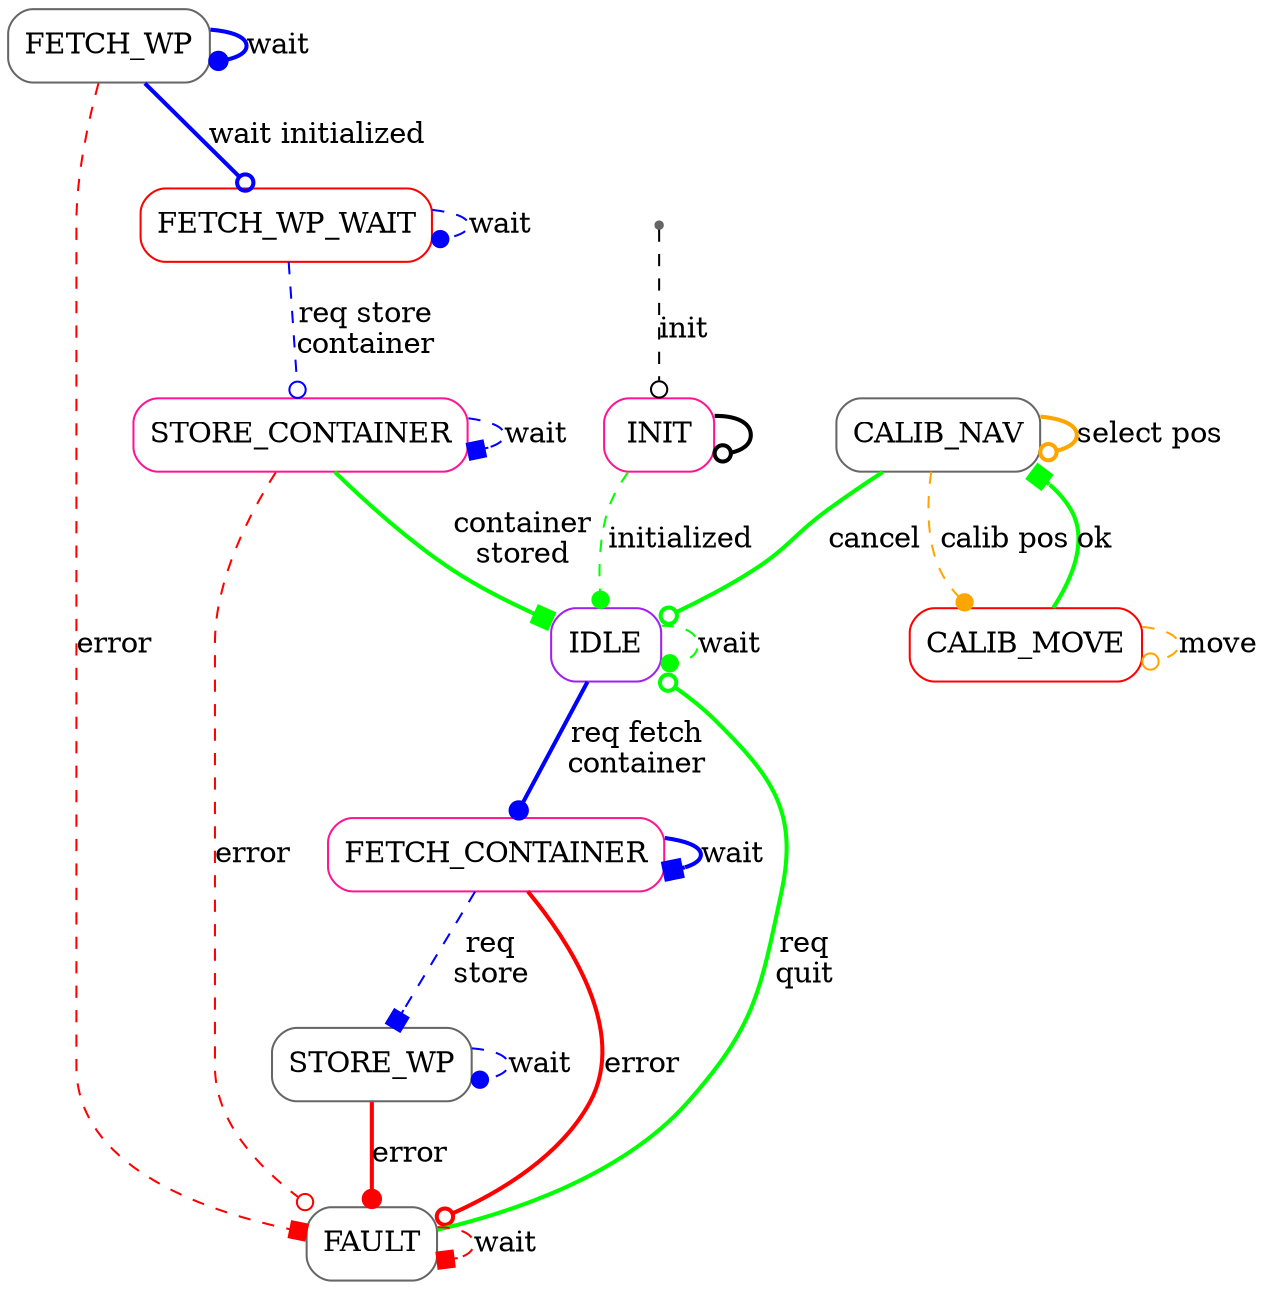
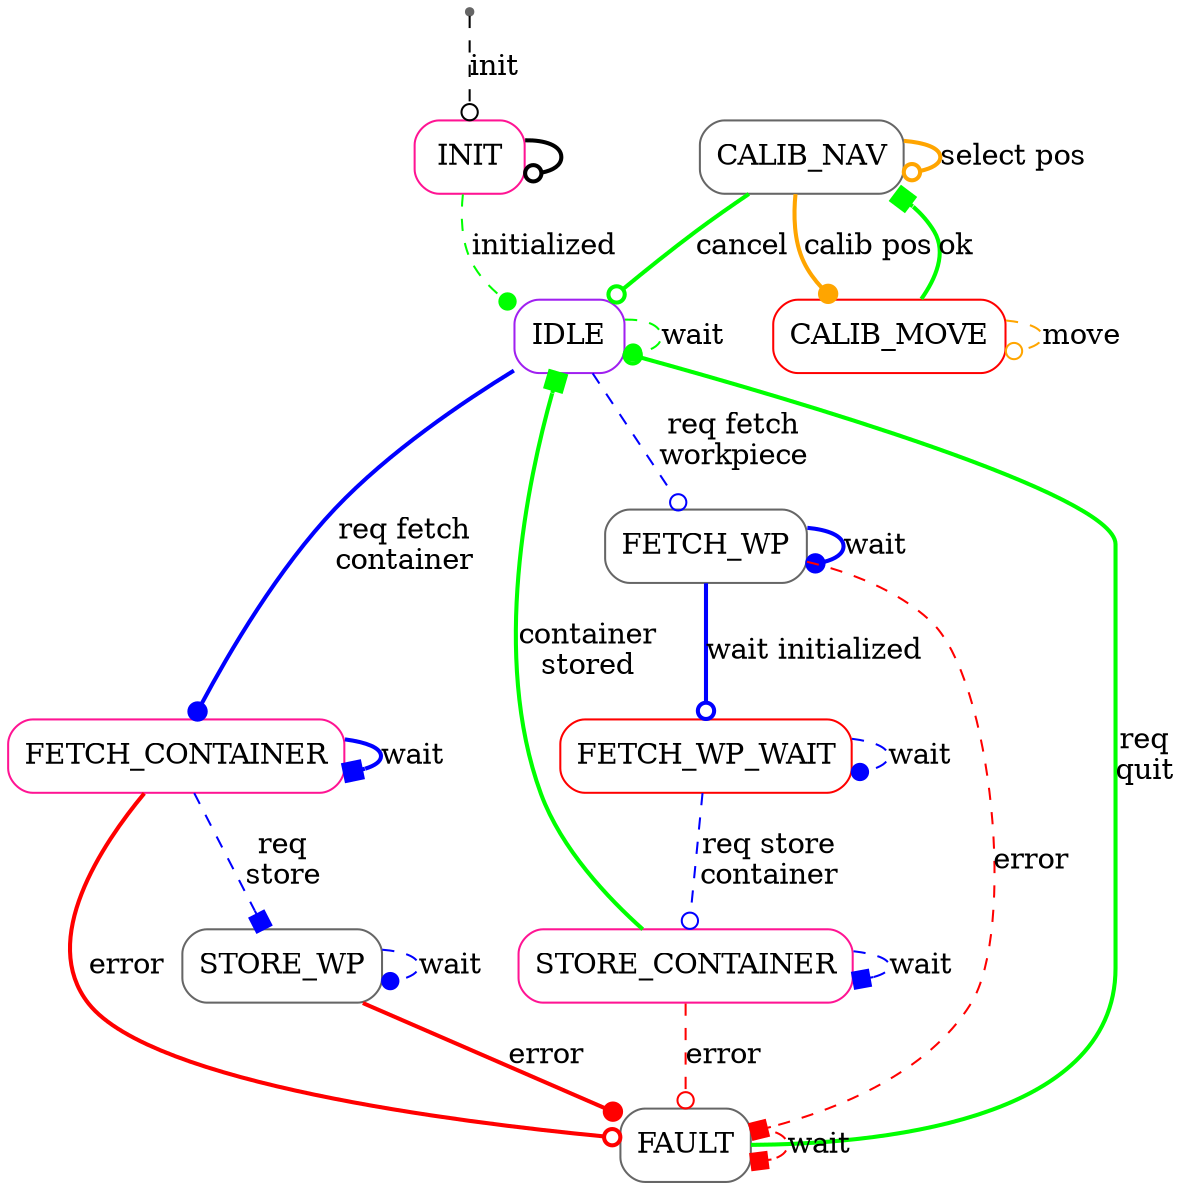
edge "IDLE" -> "FETCH_WP": added, label "req fetch workpiece"
edge "CALIB_NAV" -> "CALIB_MOVE": style dashed -> bold
